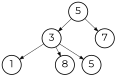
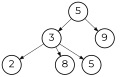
node "7": label "7" -> "9"
node "1": label "1" -> "2"
